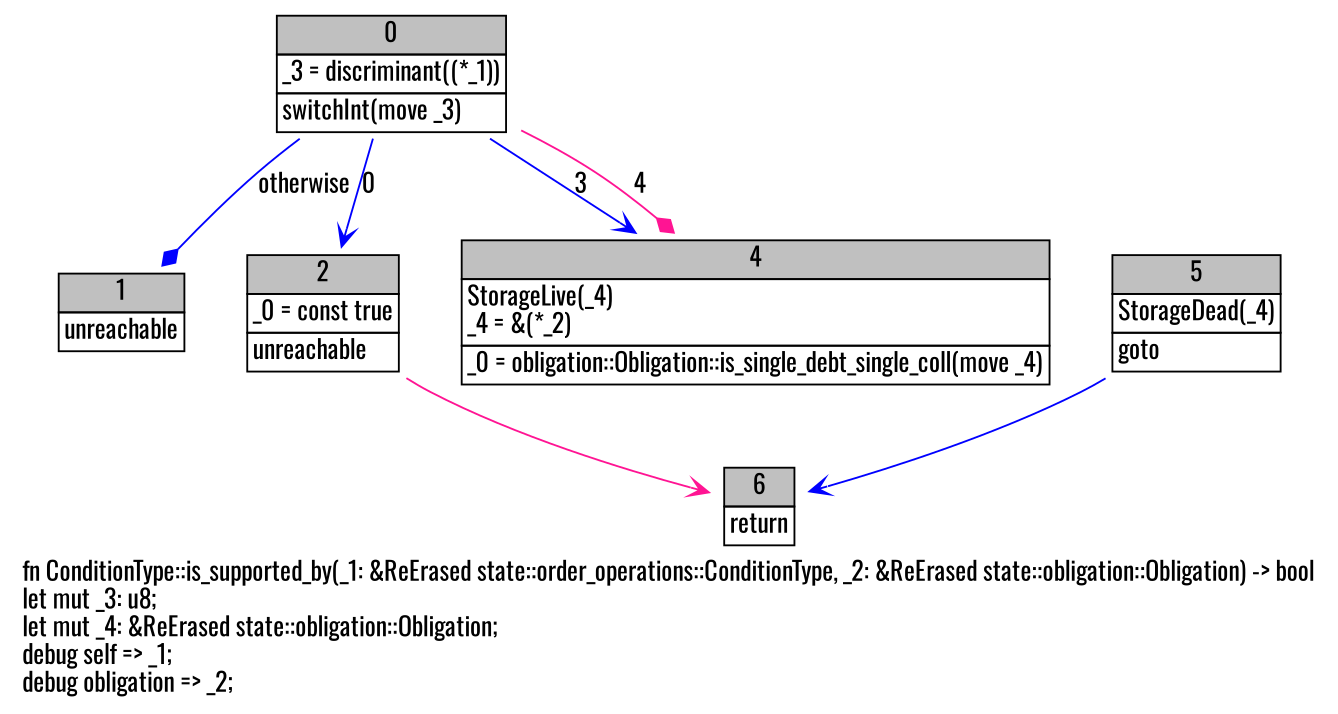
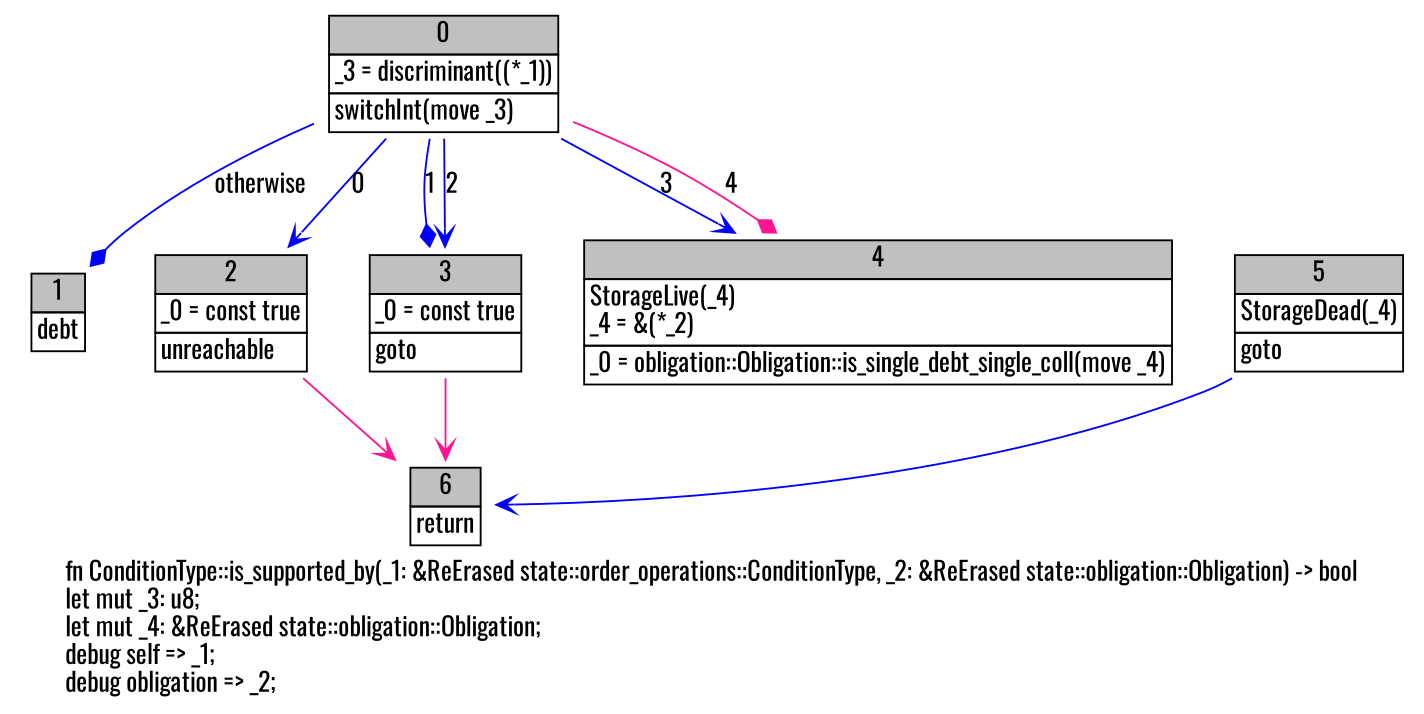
node "3": added
node "1": text "unreachable" -> "debt"
